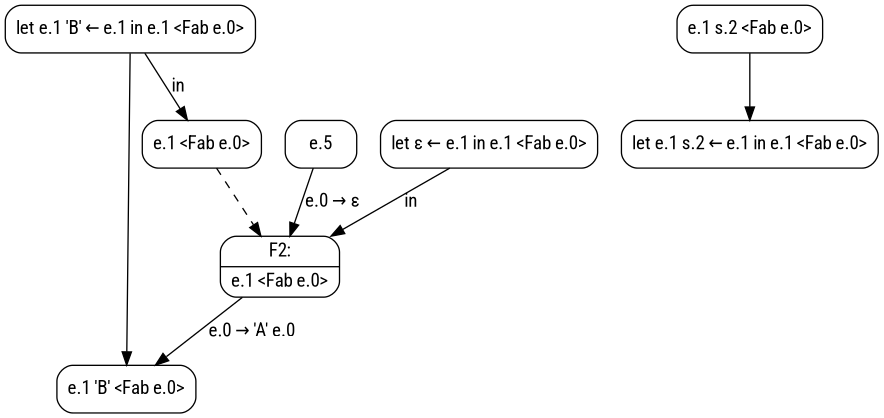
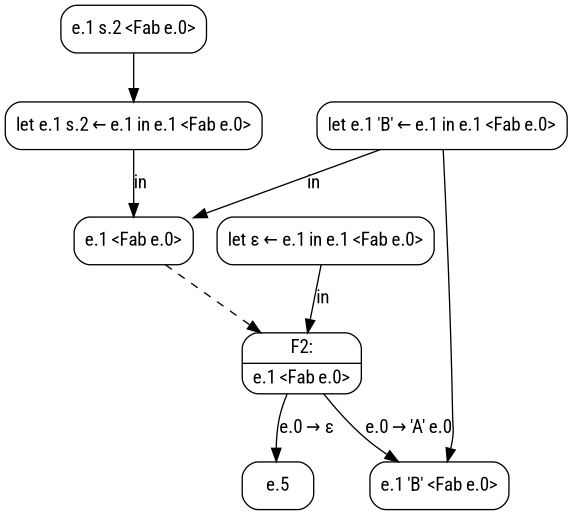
edge "let e.1 s.2 ← e.1 in e.1 <Fab e.0>" -> "e.1 <Fab e.0>": added, label "in"
edge "e.5" -> "F2:": reversed
